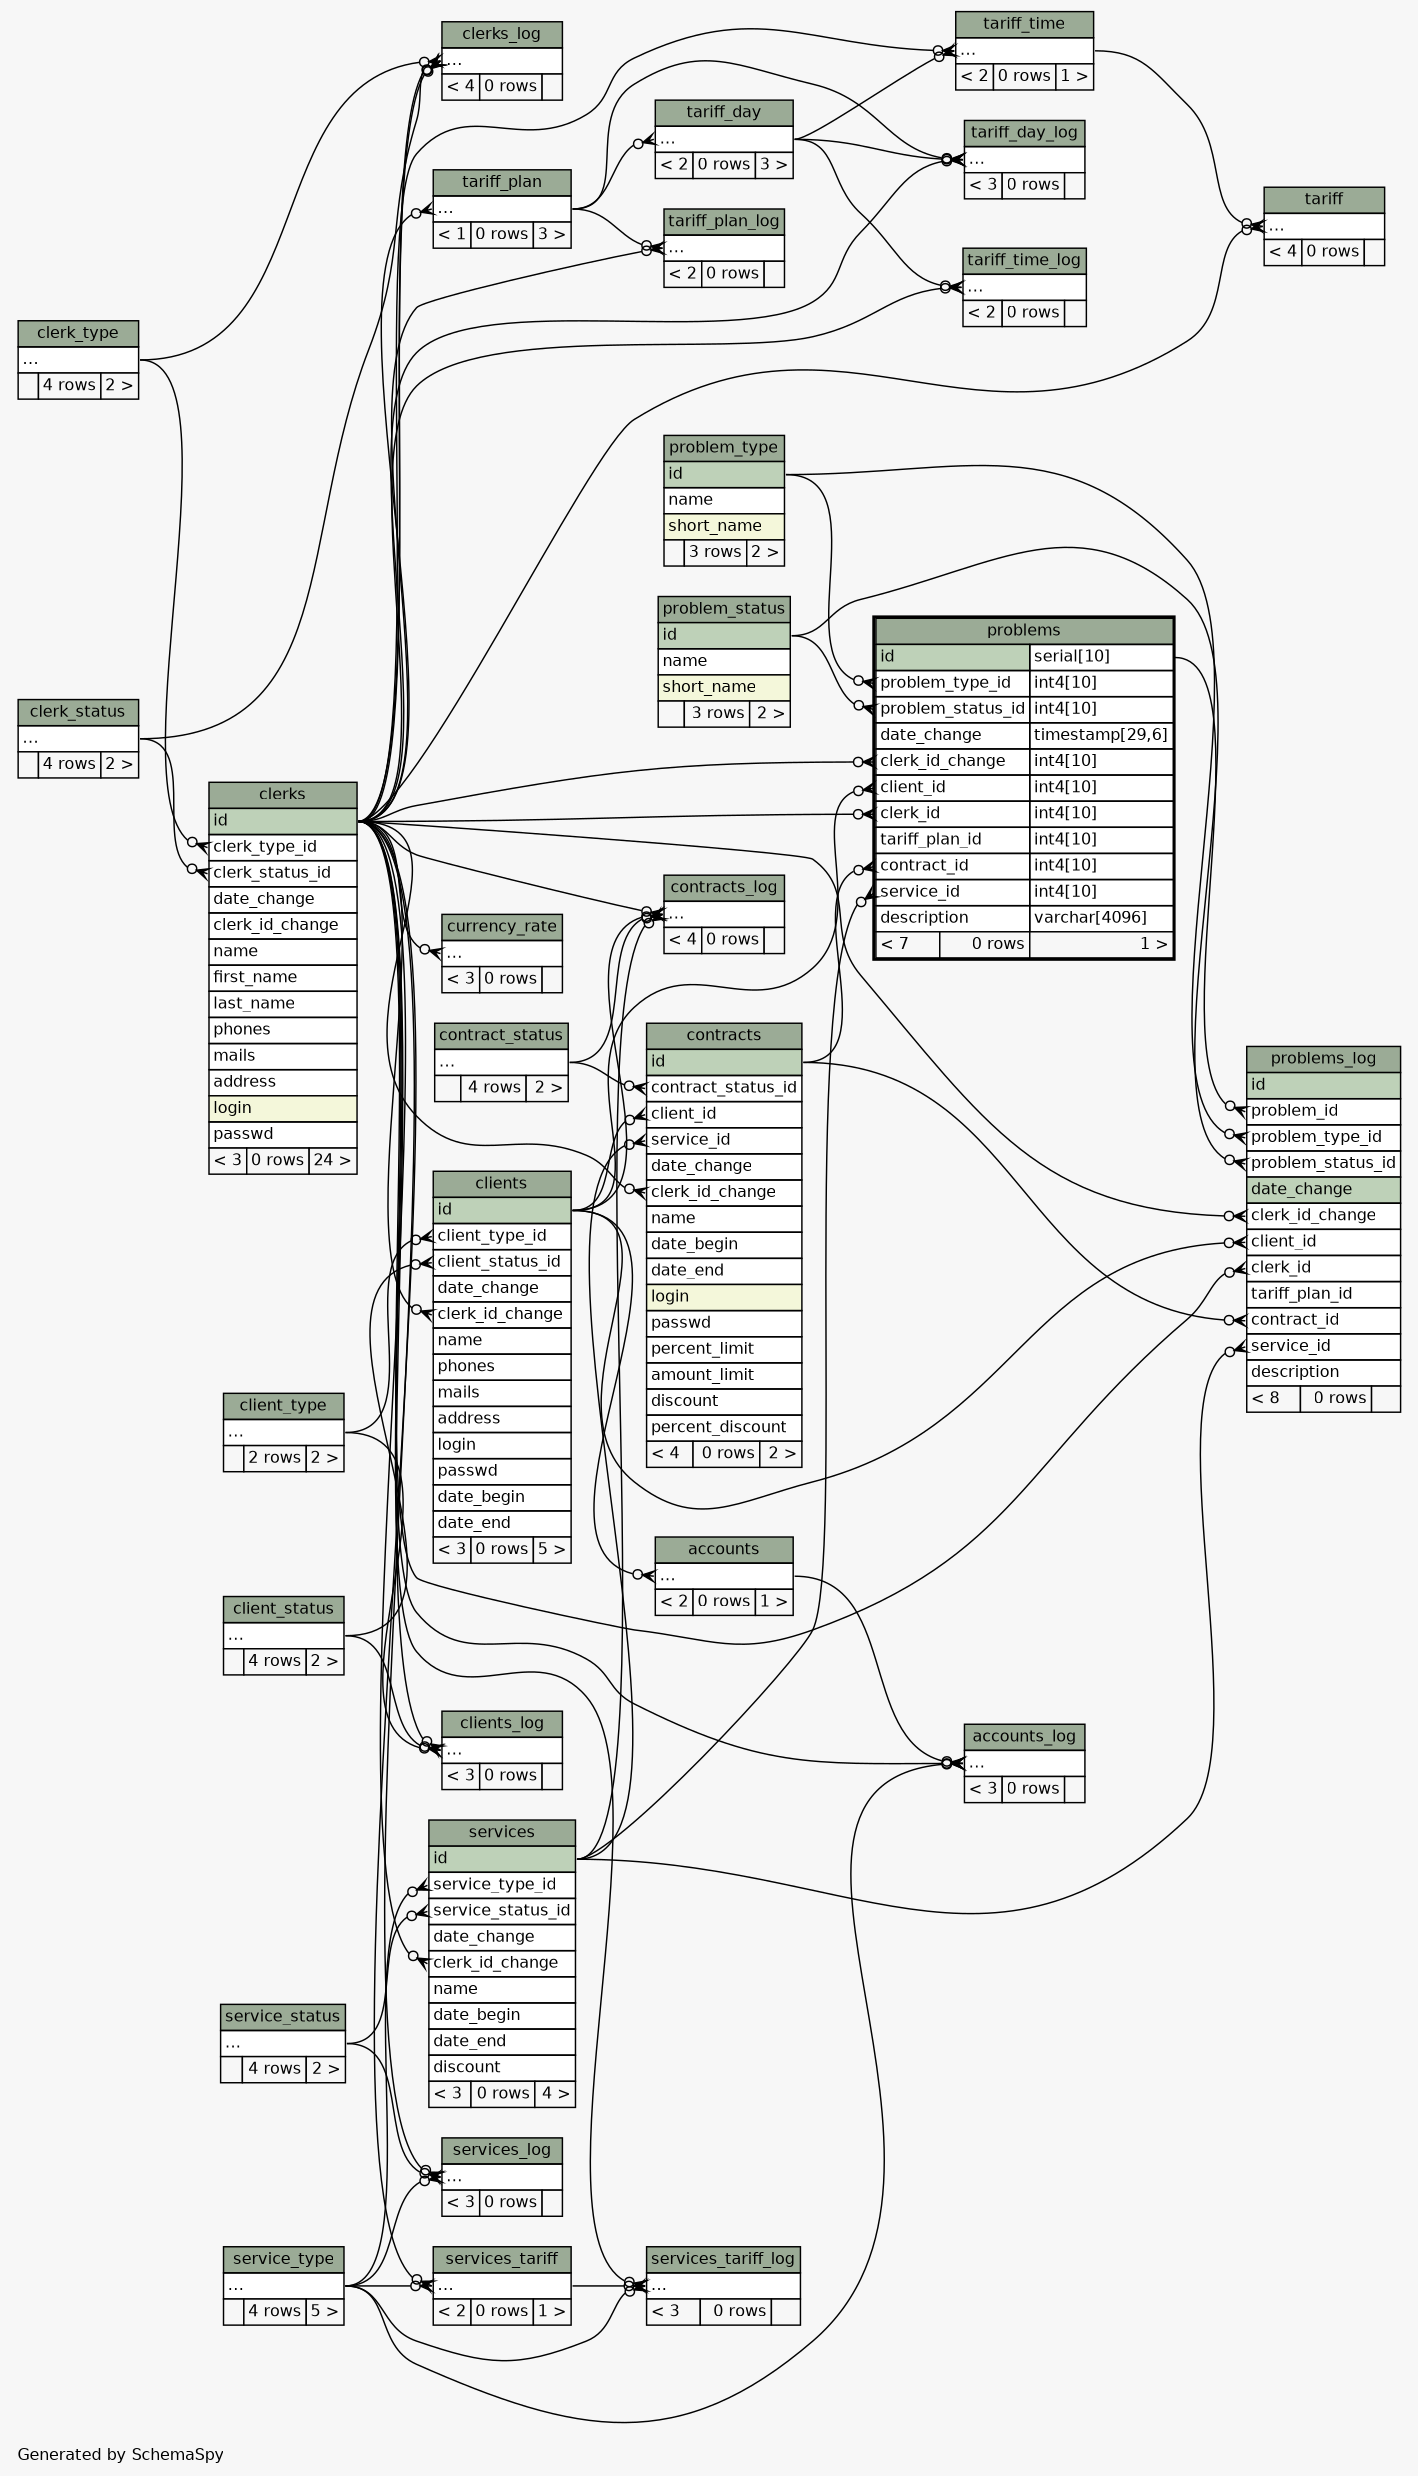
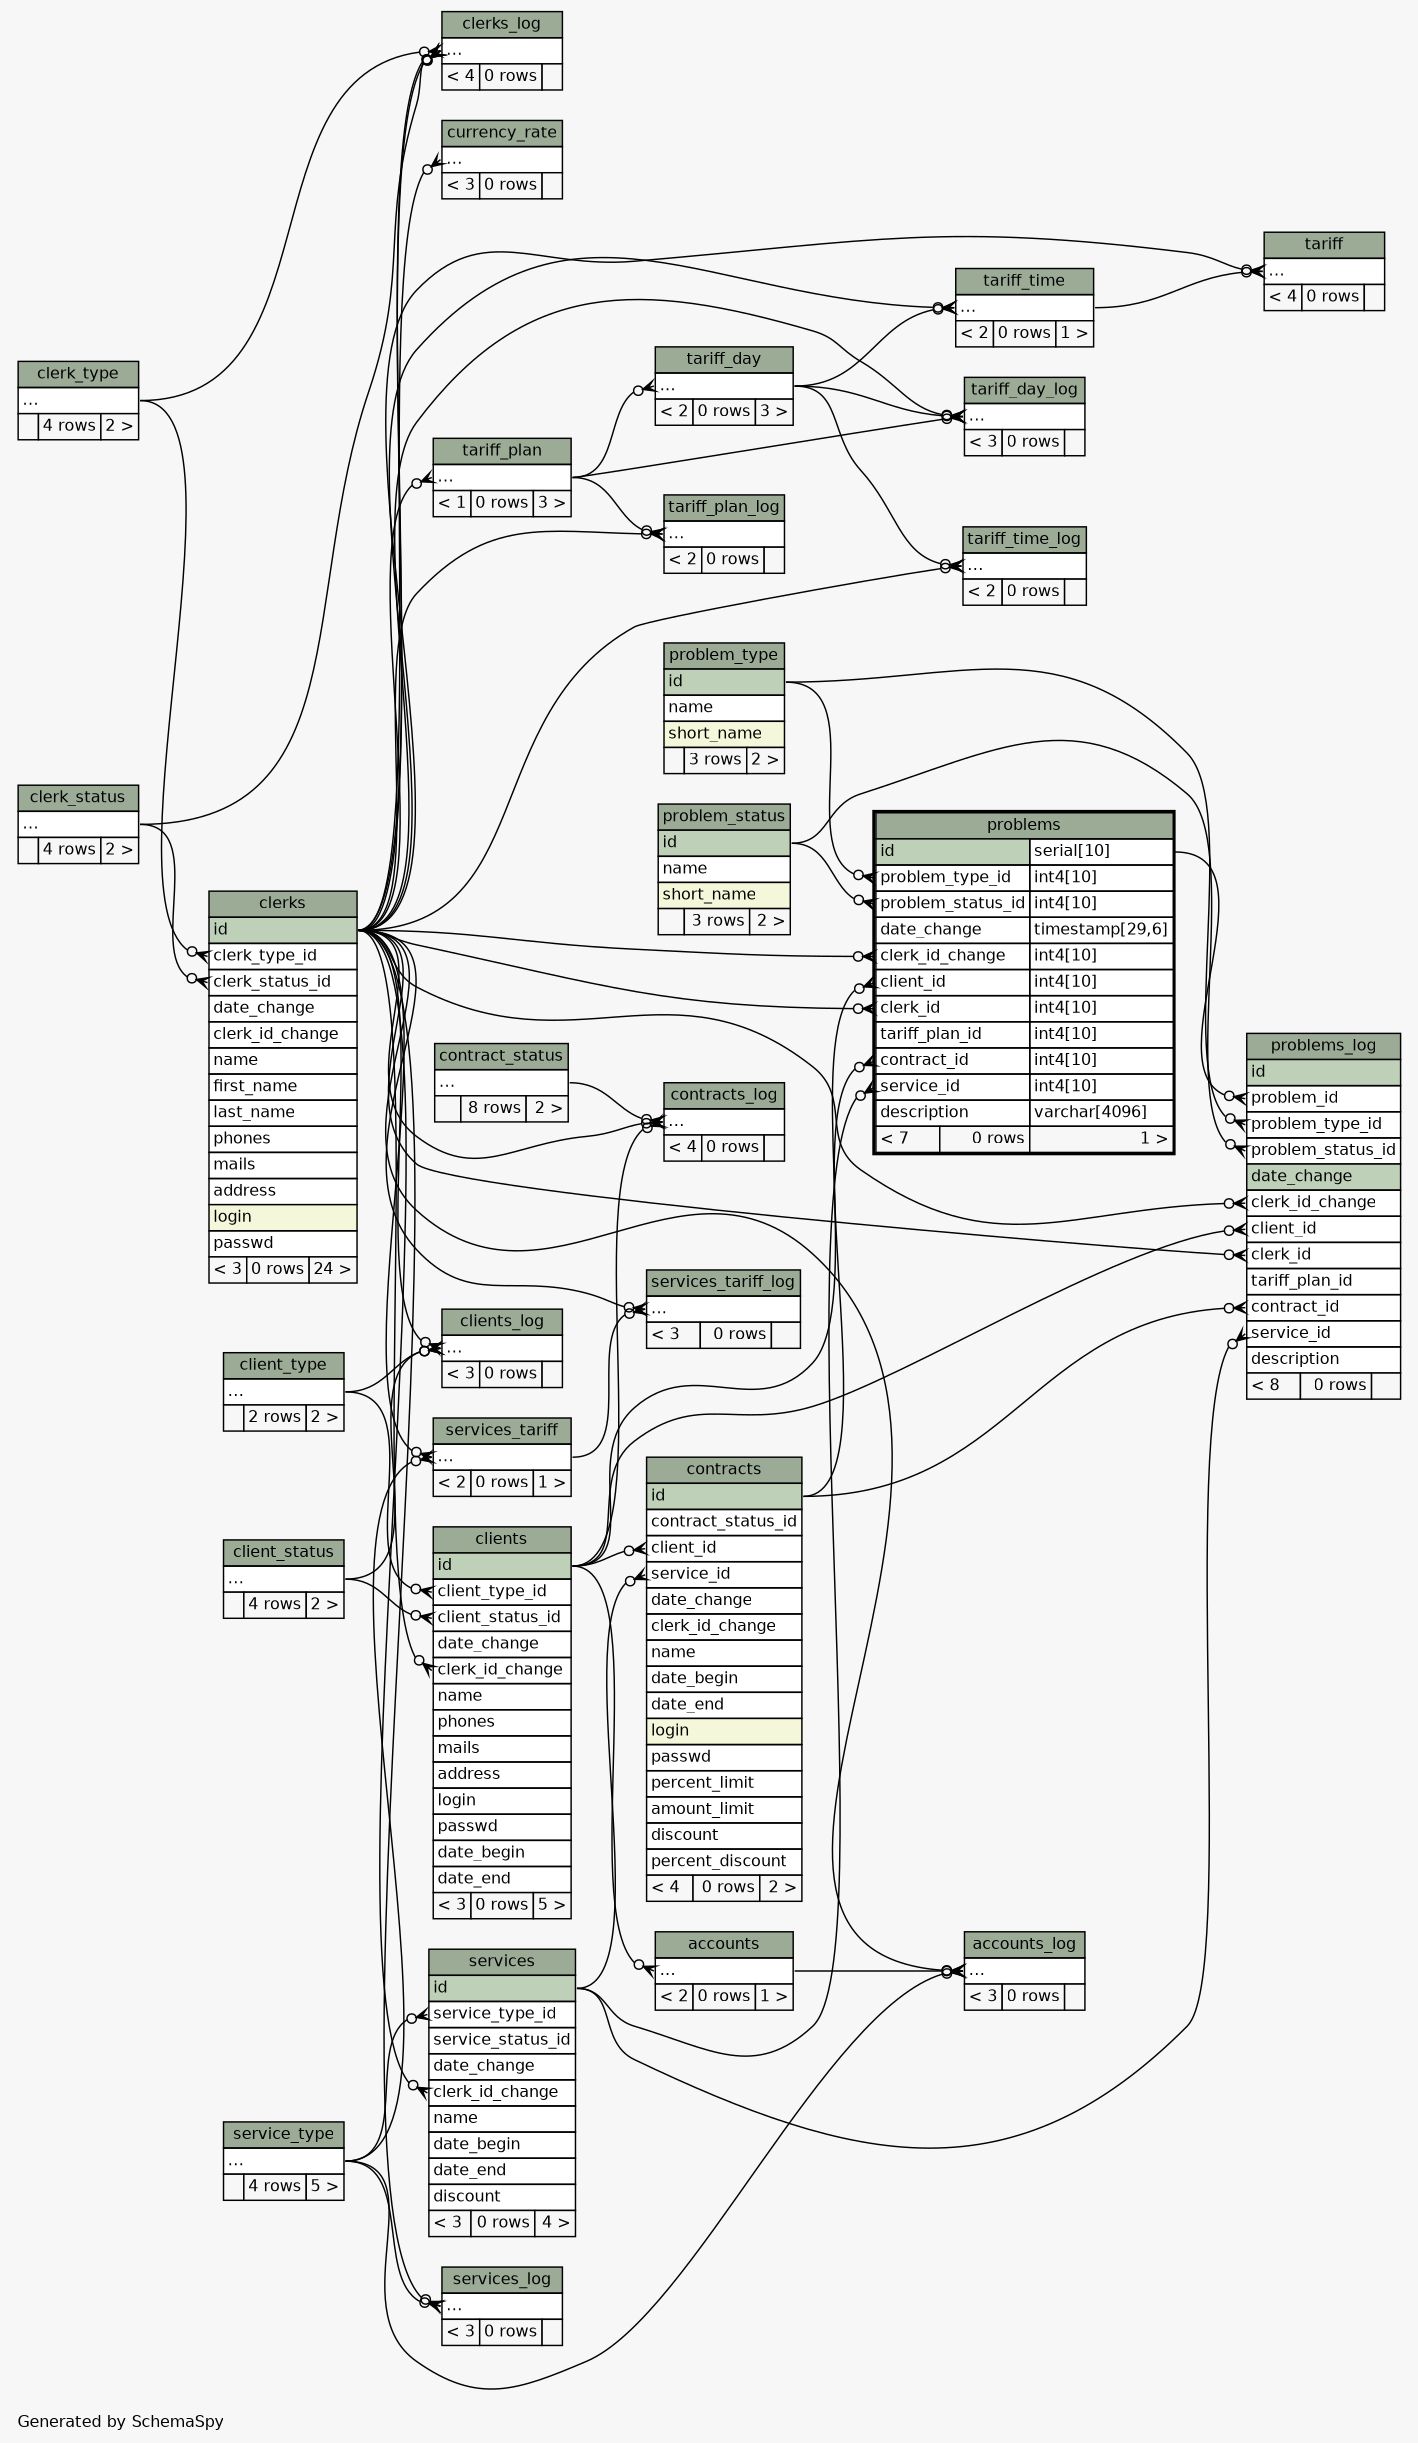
edge "clerks" -> "contracts": removed
edge "contract_status" -> "contracts": removed
node "contract_status": text "4 rows" -> "8 rows"
edge "services" -> "contracts_log": removed
node "service_status": removed
edge "service_type" -> "services_tariff_log": removed
